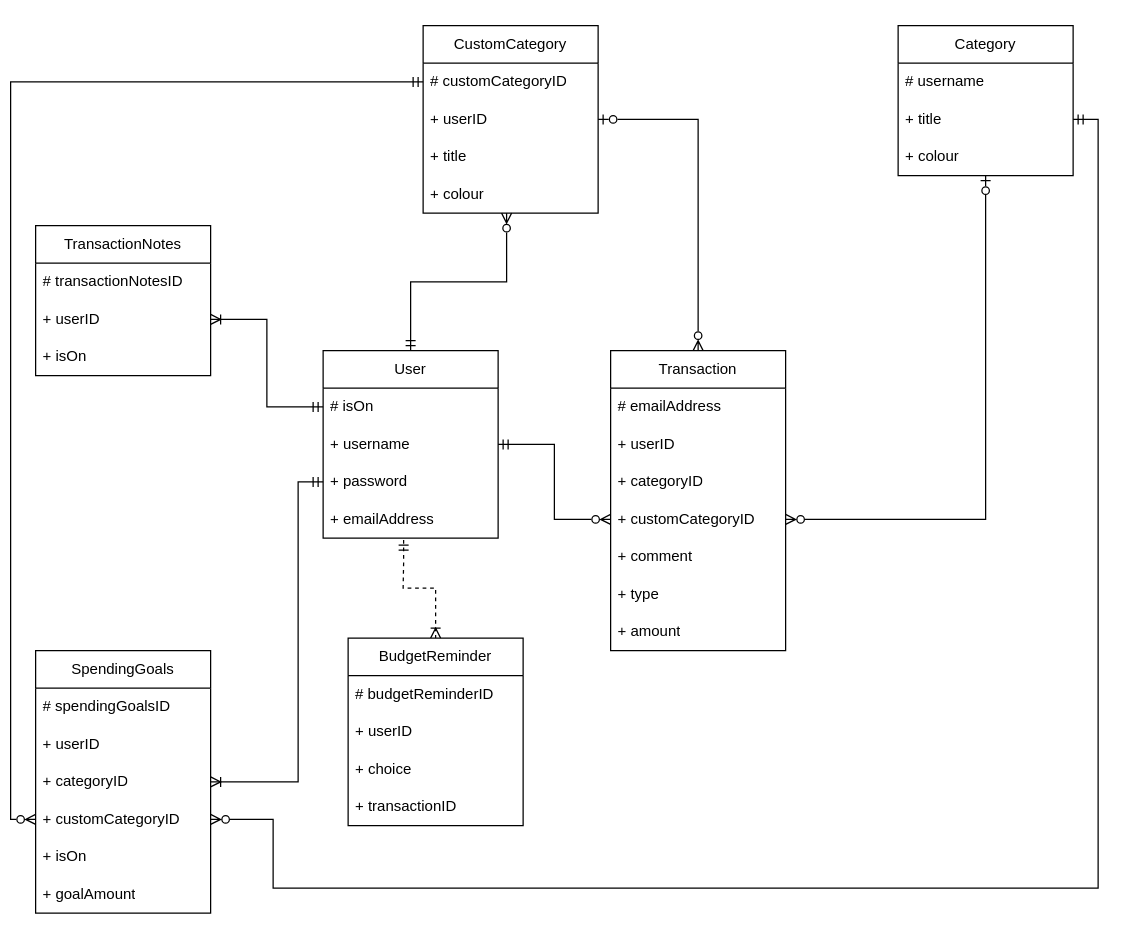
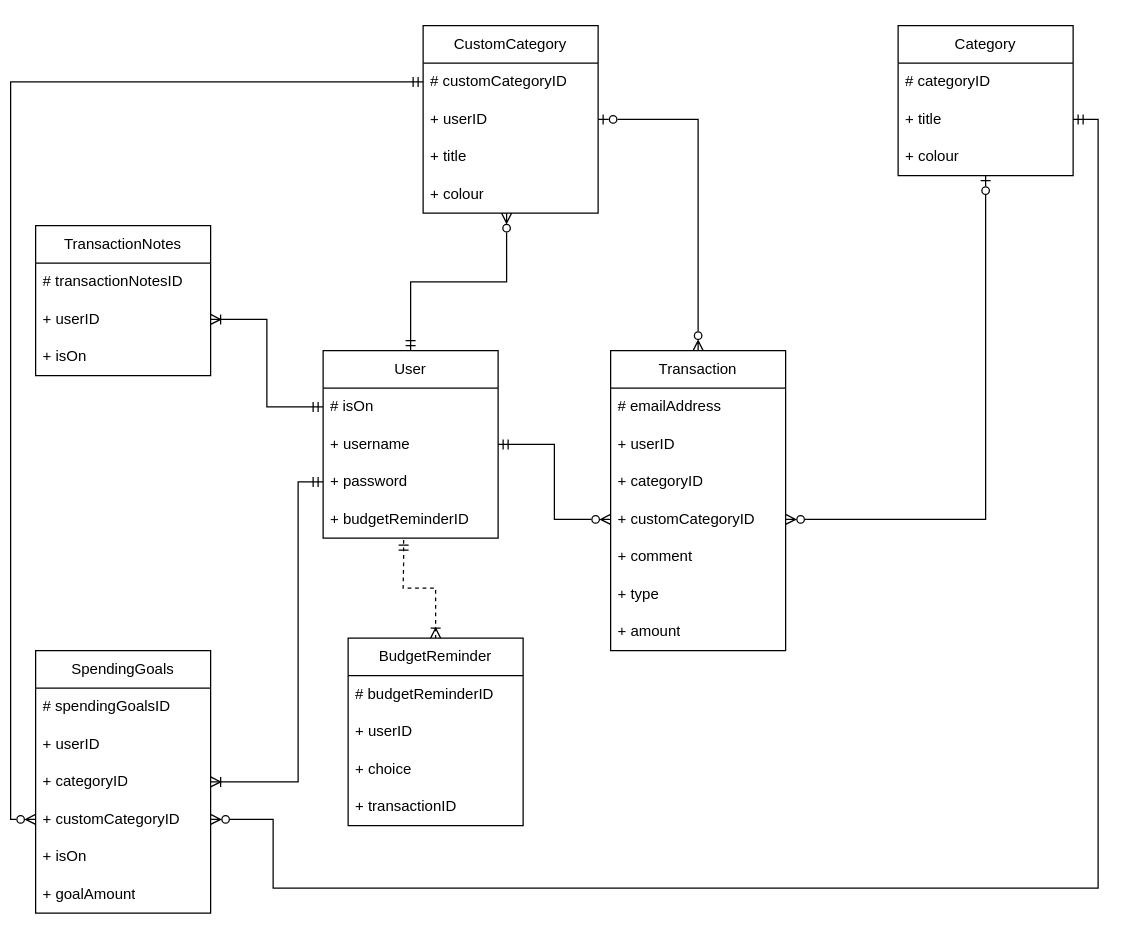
node "# username": label "# username" -> "# categoryID"
node "+ emailAddress": label "+ emailAddress" -> "+ budgetReminderID"
